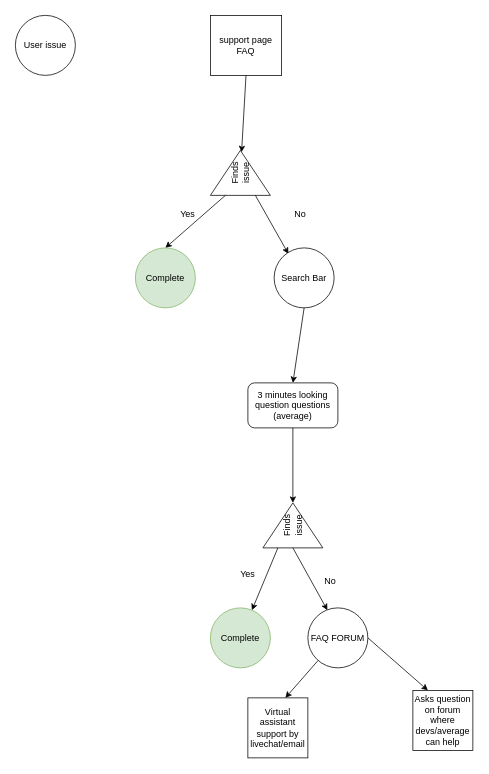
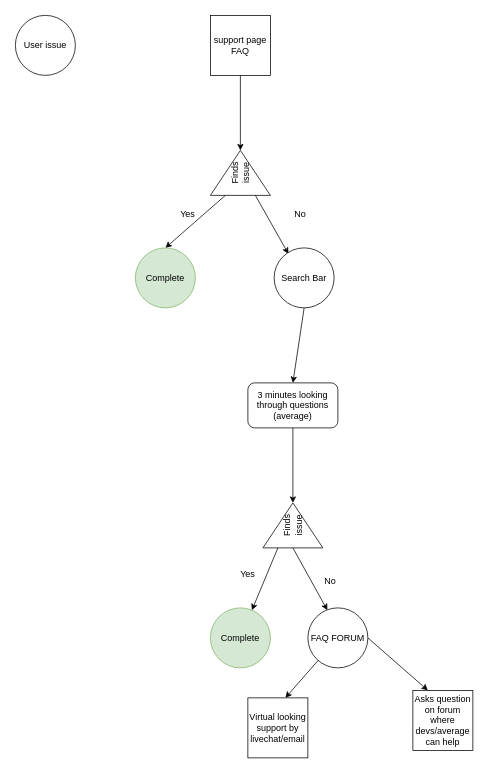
node "support page FAQ": size 71x60 -> 60x60
node "3 minutes looking question questions (average)": label "3 minutes looking question questions (average)" -> "3 minutes looking through questions (average)"
node "Virtual assistant support by livechat/email": label "Virtual assistant support by livechat/email" -> "Virtual looking support by livechat/email"
